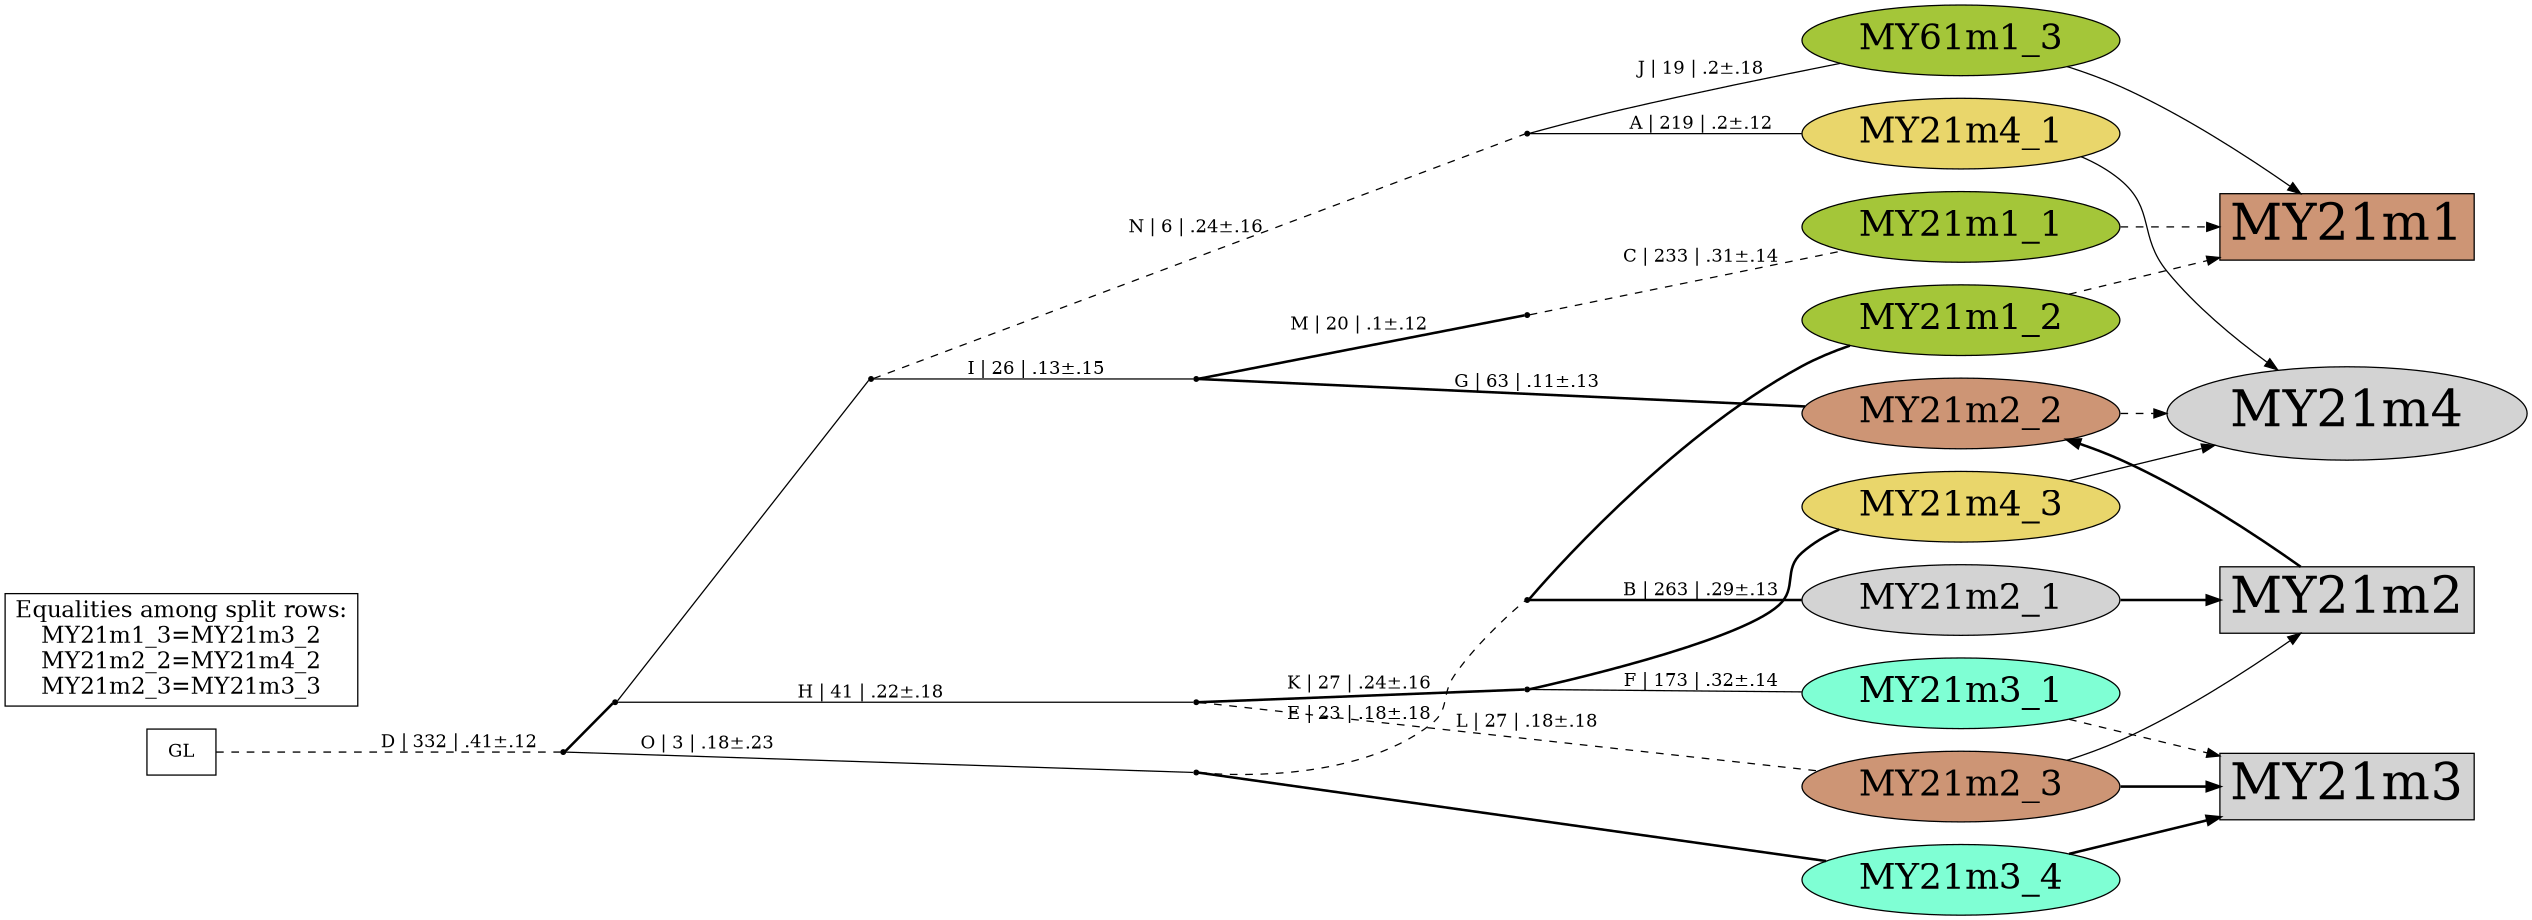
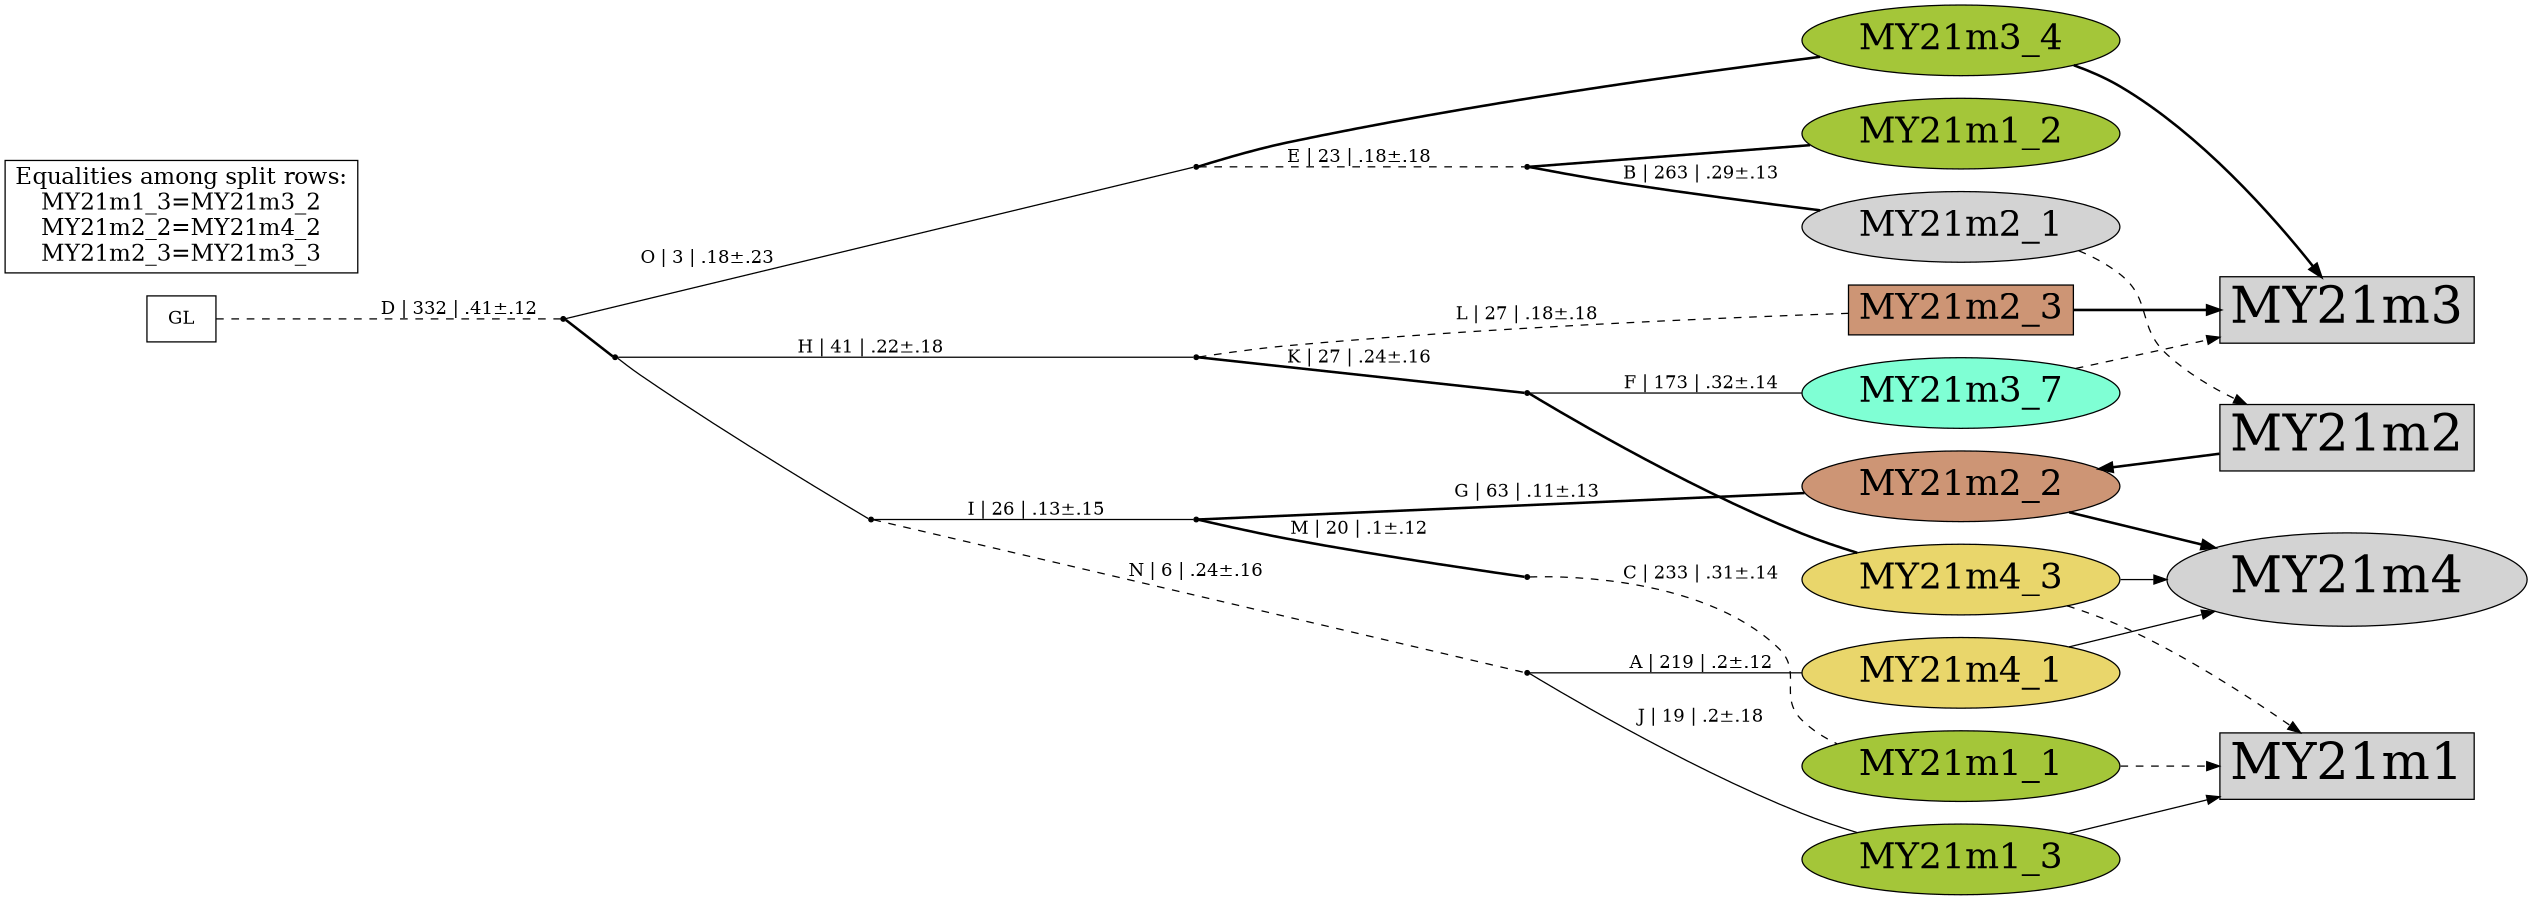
node "MY61m1_3": label "MY61m1_3" -> "MY21m1_3"
node "MY21m1": fillcolor #cd9575 -> lightgrey
edge "MY21m1_2" -> "MY21m1": now "MY21m4_3" -> "MY21m1"
edge "MY21m2_2" -> "MY21m4": style dashed -> bold
edge "MY21m2_1" -> "MY21m2": style bold -> dashed
node "MY21m3_1": label "MY21m3_1" -> "MY21m3_7"
edge "MY21m2_3" -> "MY21m2": removed
node "MY21m2_3": shape ellipse -> box
node "MY21m3_4": fillcolor #7fffd4 -> #a4c639
